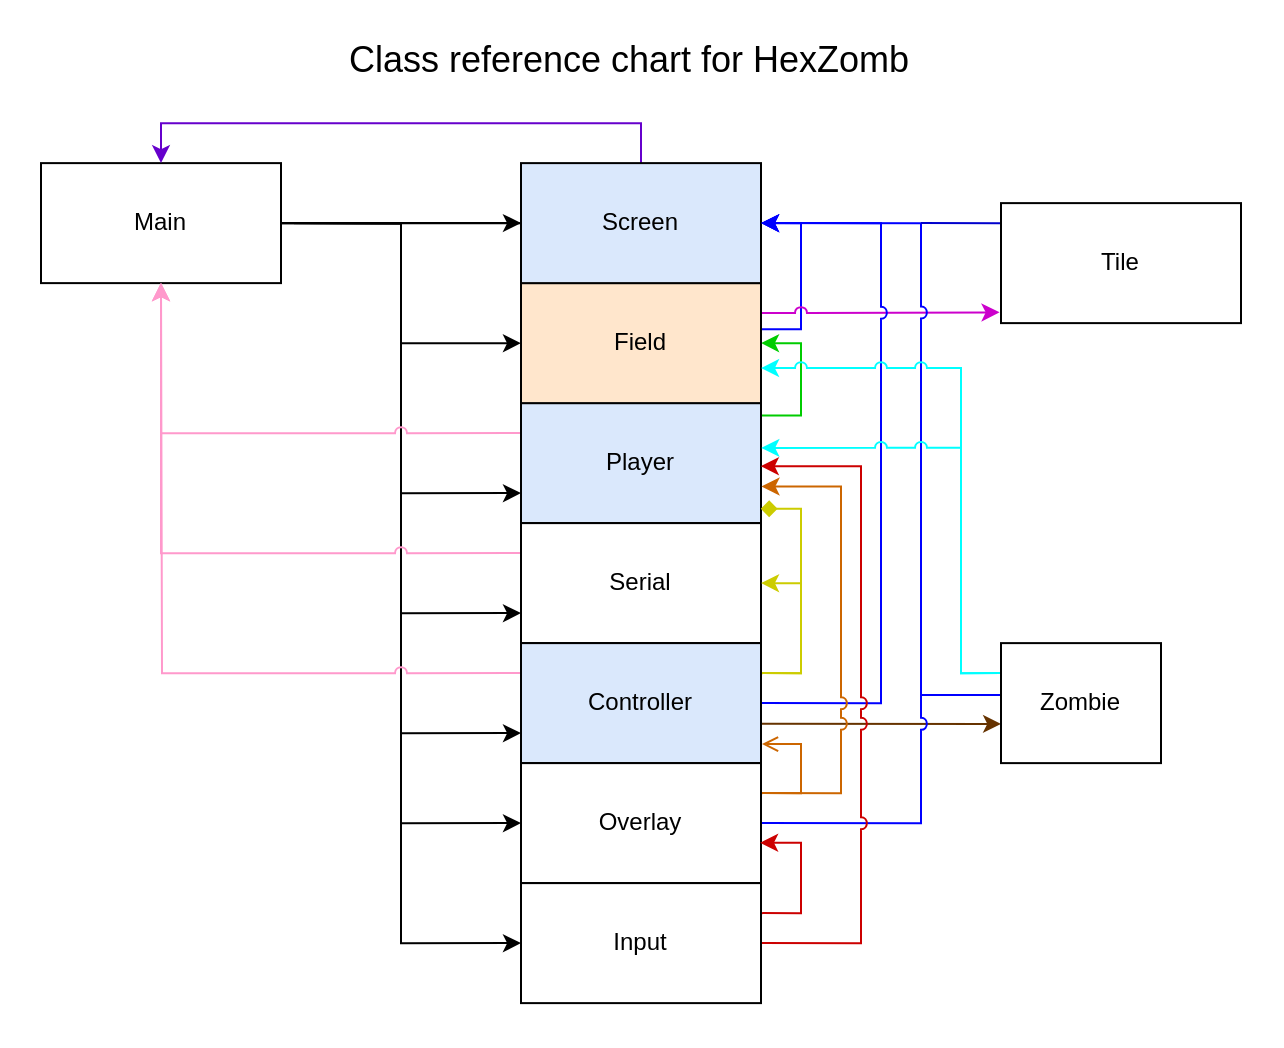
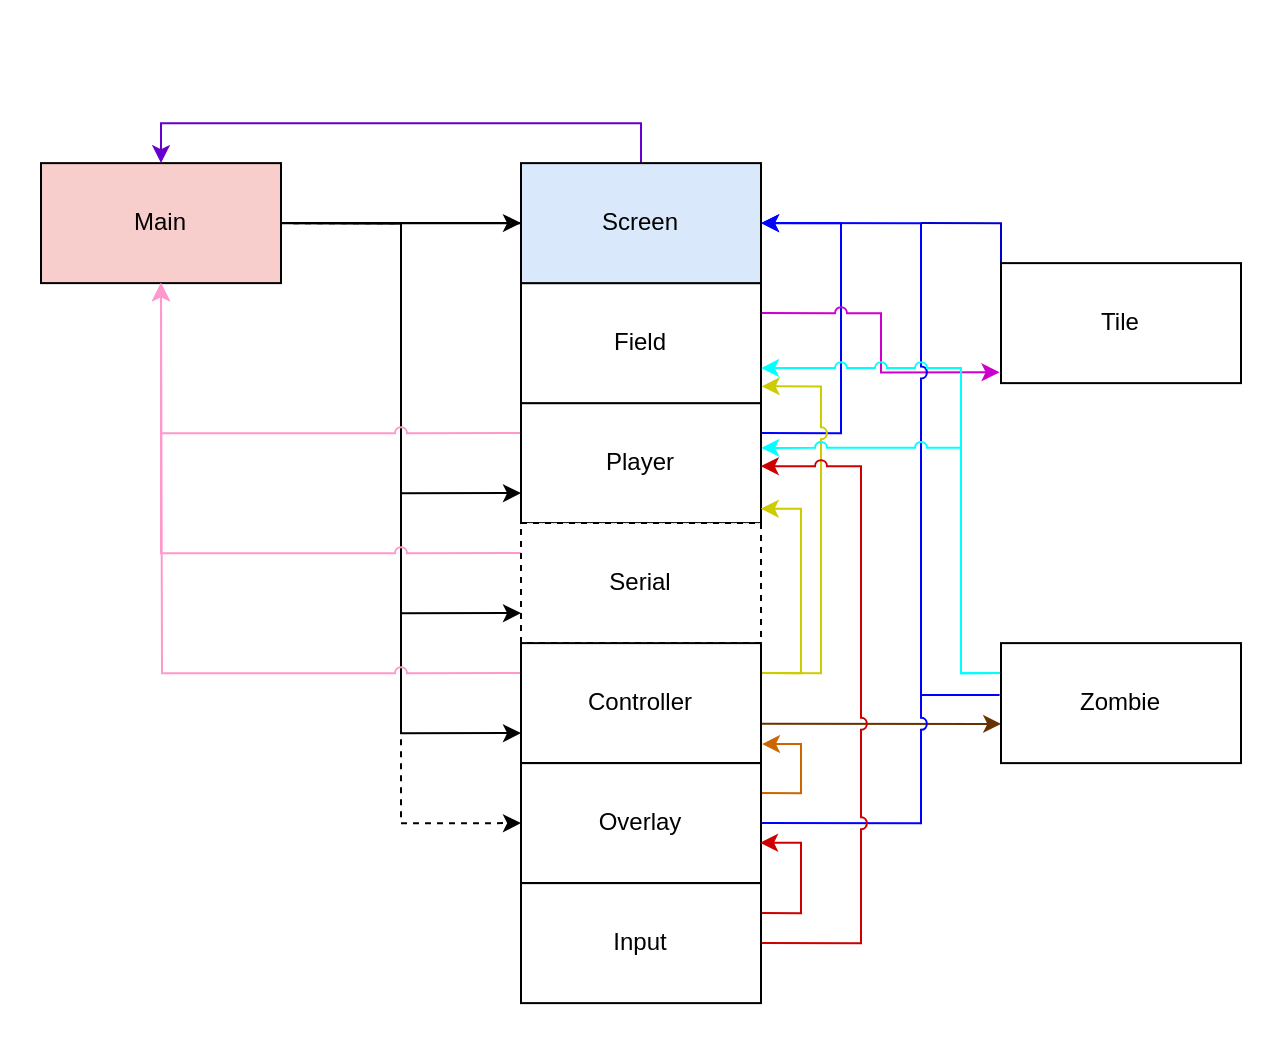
node "Class reference chart for HexZomb": removed
node "Main": fillcolor #ffffff -> #f8cecc
node "Tile": moved (1121, 263) -> (1121, 323)
edge "Field" -> "Screen": removed
edge "Main" -> "Field": removed
node "Field": fillcolor #ffe6cc -> #ffffff
edge "Player" -> "Field": removed
edge "Player" -> "Screen": added
node "Player": fillcolor #dae8fc -> #ffffff
edge "Controller" -> "Player": arrowhead diamond -> classic
edge "Controller" -> "Field": added
node "Serial": style solid -> dashed
edge "Controller" -> "Serial": removed
edge "Controller" -> "Screen": removed
edge "Overlay" -> "Player": removed
node "Controller": fillcolor #dae8fc -> #ffffff
node "Zombie": size 160x120 -> 240x120
edge "Overlay" -> "Controller": arrowhead open -> classic
edge "Main" -> "Overlay": style solid -> dashed
edge "Main" -> "Input": removed
